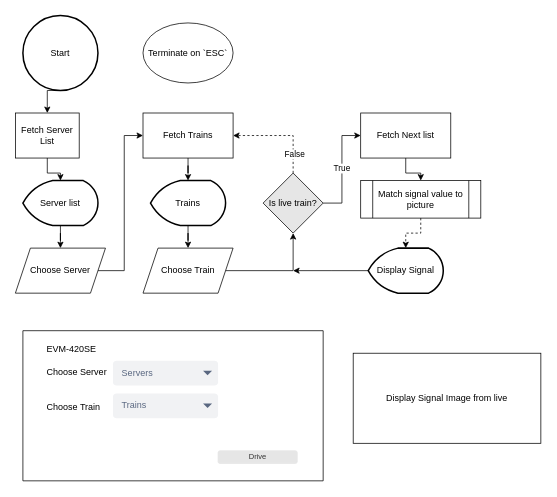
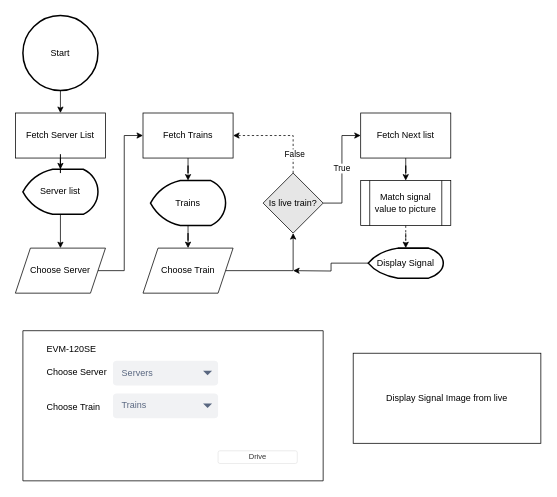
node "Terminate on `ESC`": removed
node "Fetch Server List": size 64x45 -> 90x45
node "Match signal value to picture": size 120x38 -> 90x45
node "Server list": moved (60, 203) -> (60, 192)
node "Display Signal": size 75x45 -> 75x30
node "EVM-420SE": label "EVM-420SE" -> "EVM-120SE"
node "Drive": fillcolor #e6e6e6 -> #ffffff
